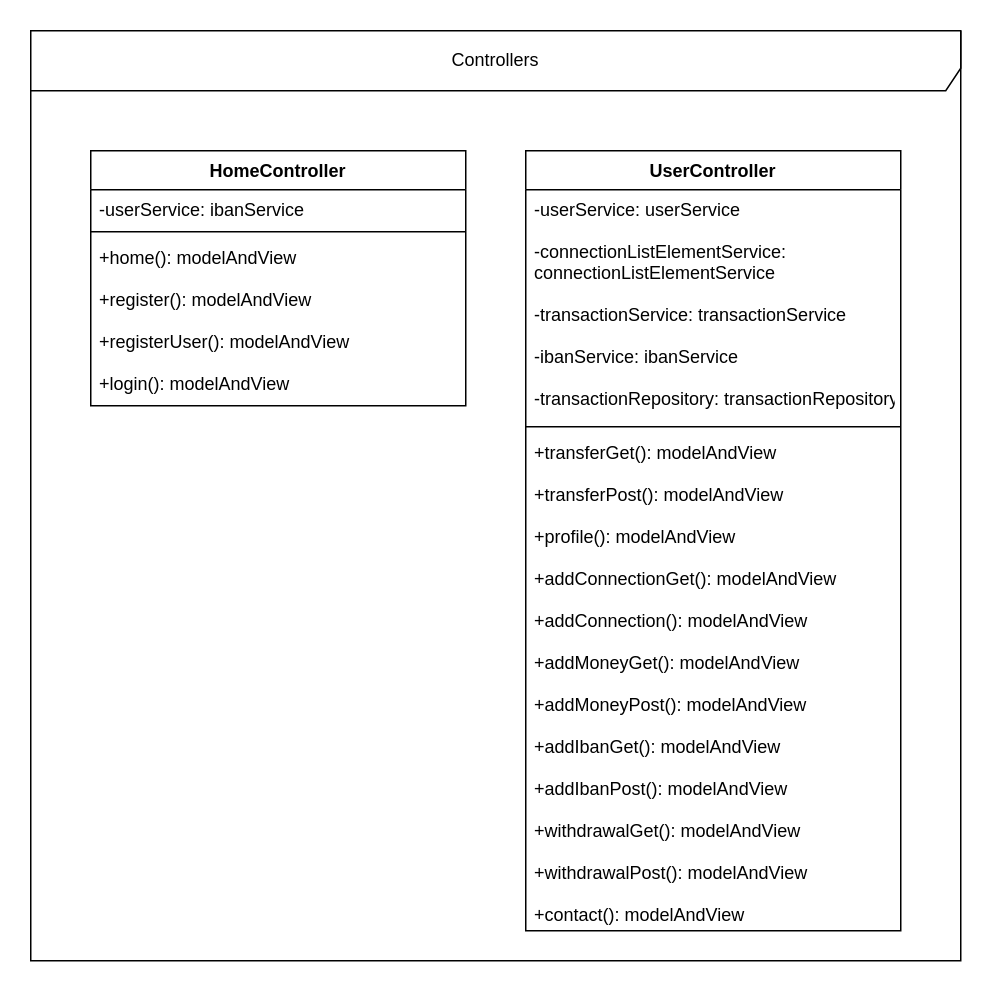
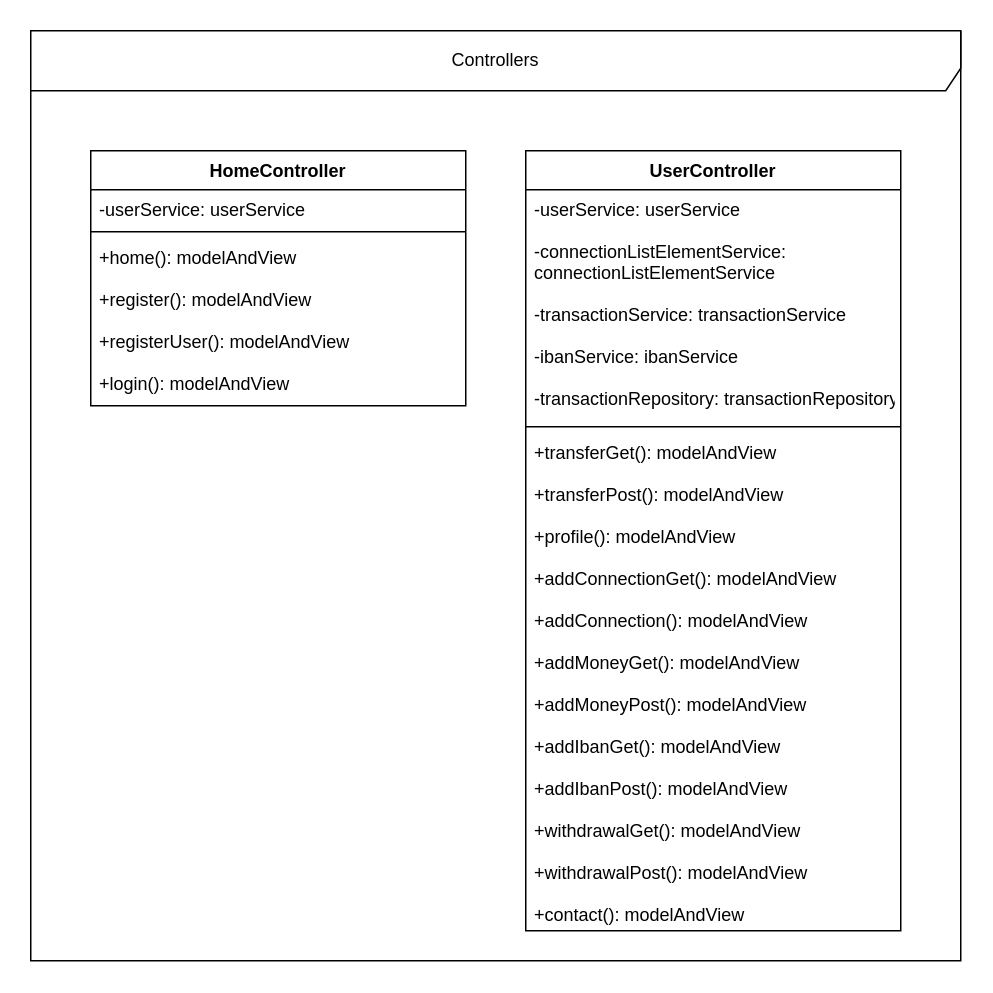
node "-userService: ibanService": label "-userService: ibanService" -> "-userService: userService"
